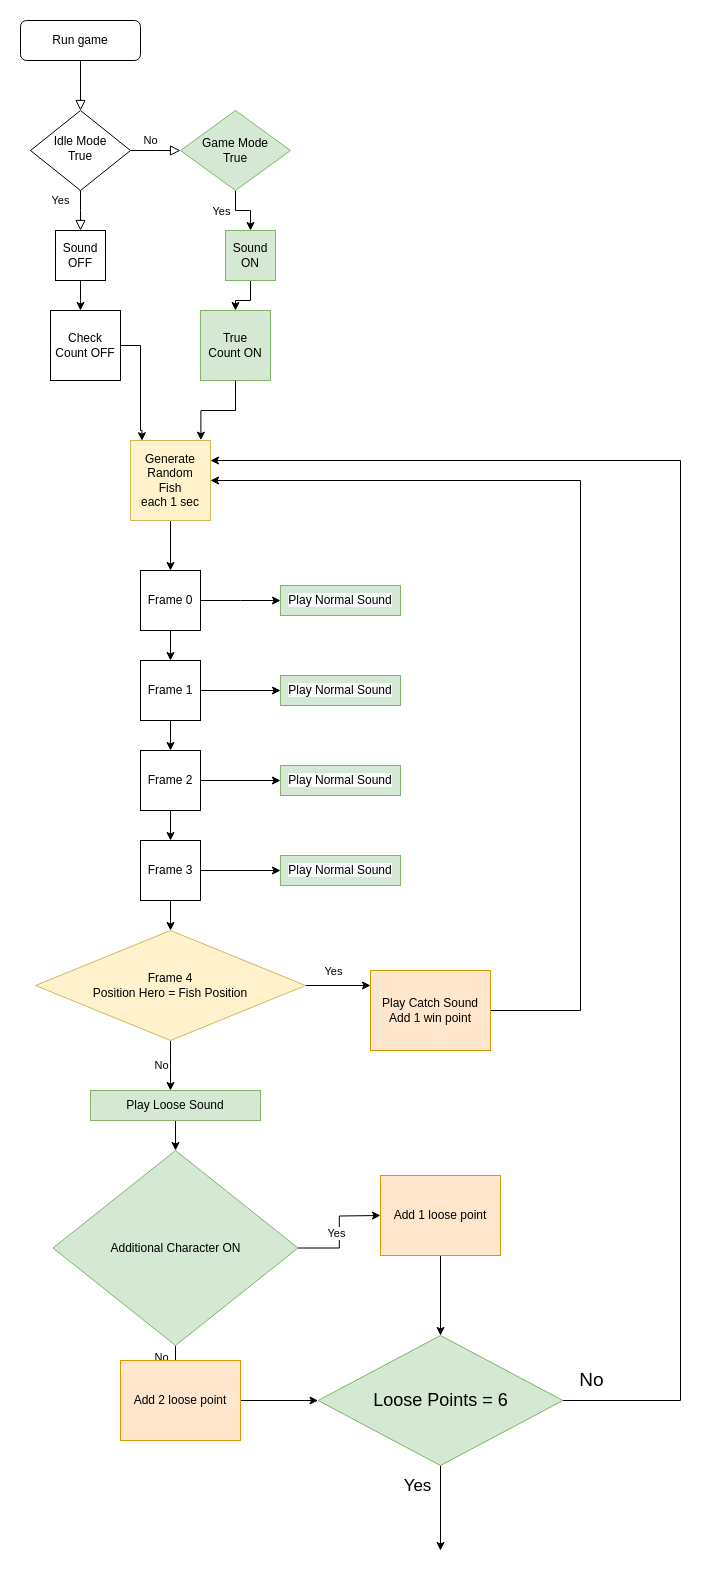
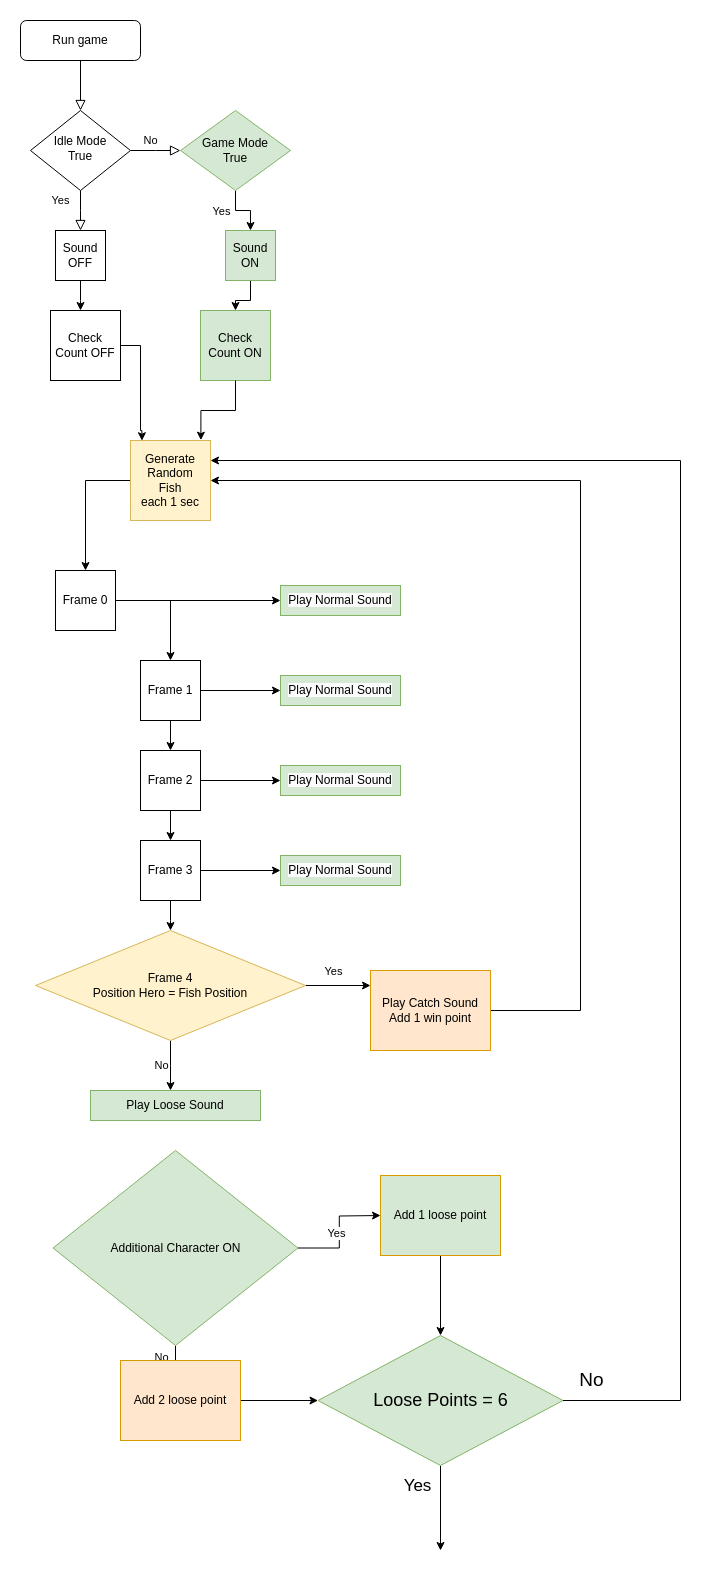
node "True Count ON": label "True Count ON" -> "Check Count ON"
node "Frame 0": moved (171, 601) -> (86, 601)
edge "Play Loose Sound" -> "Additional Character ON": removed
node "Add 1 loose point": fillcolor #ffe6cc -> #d5e8d4
